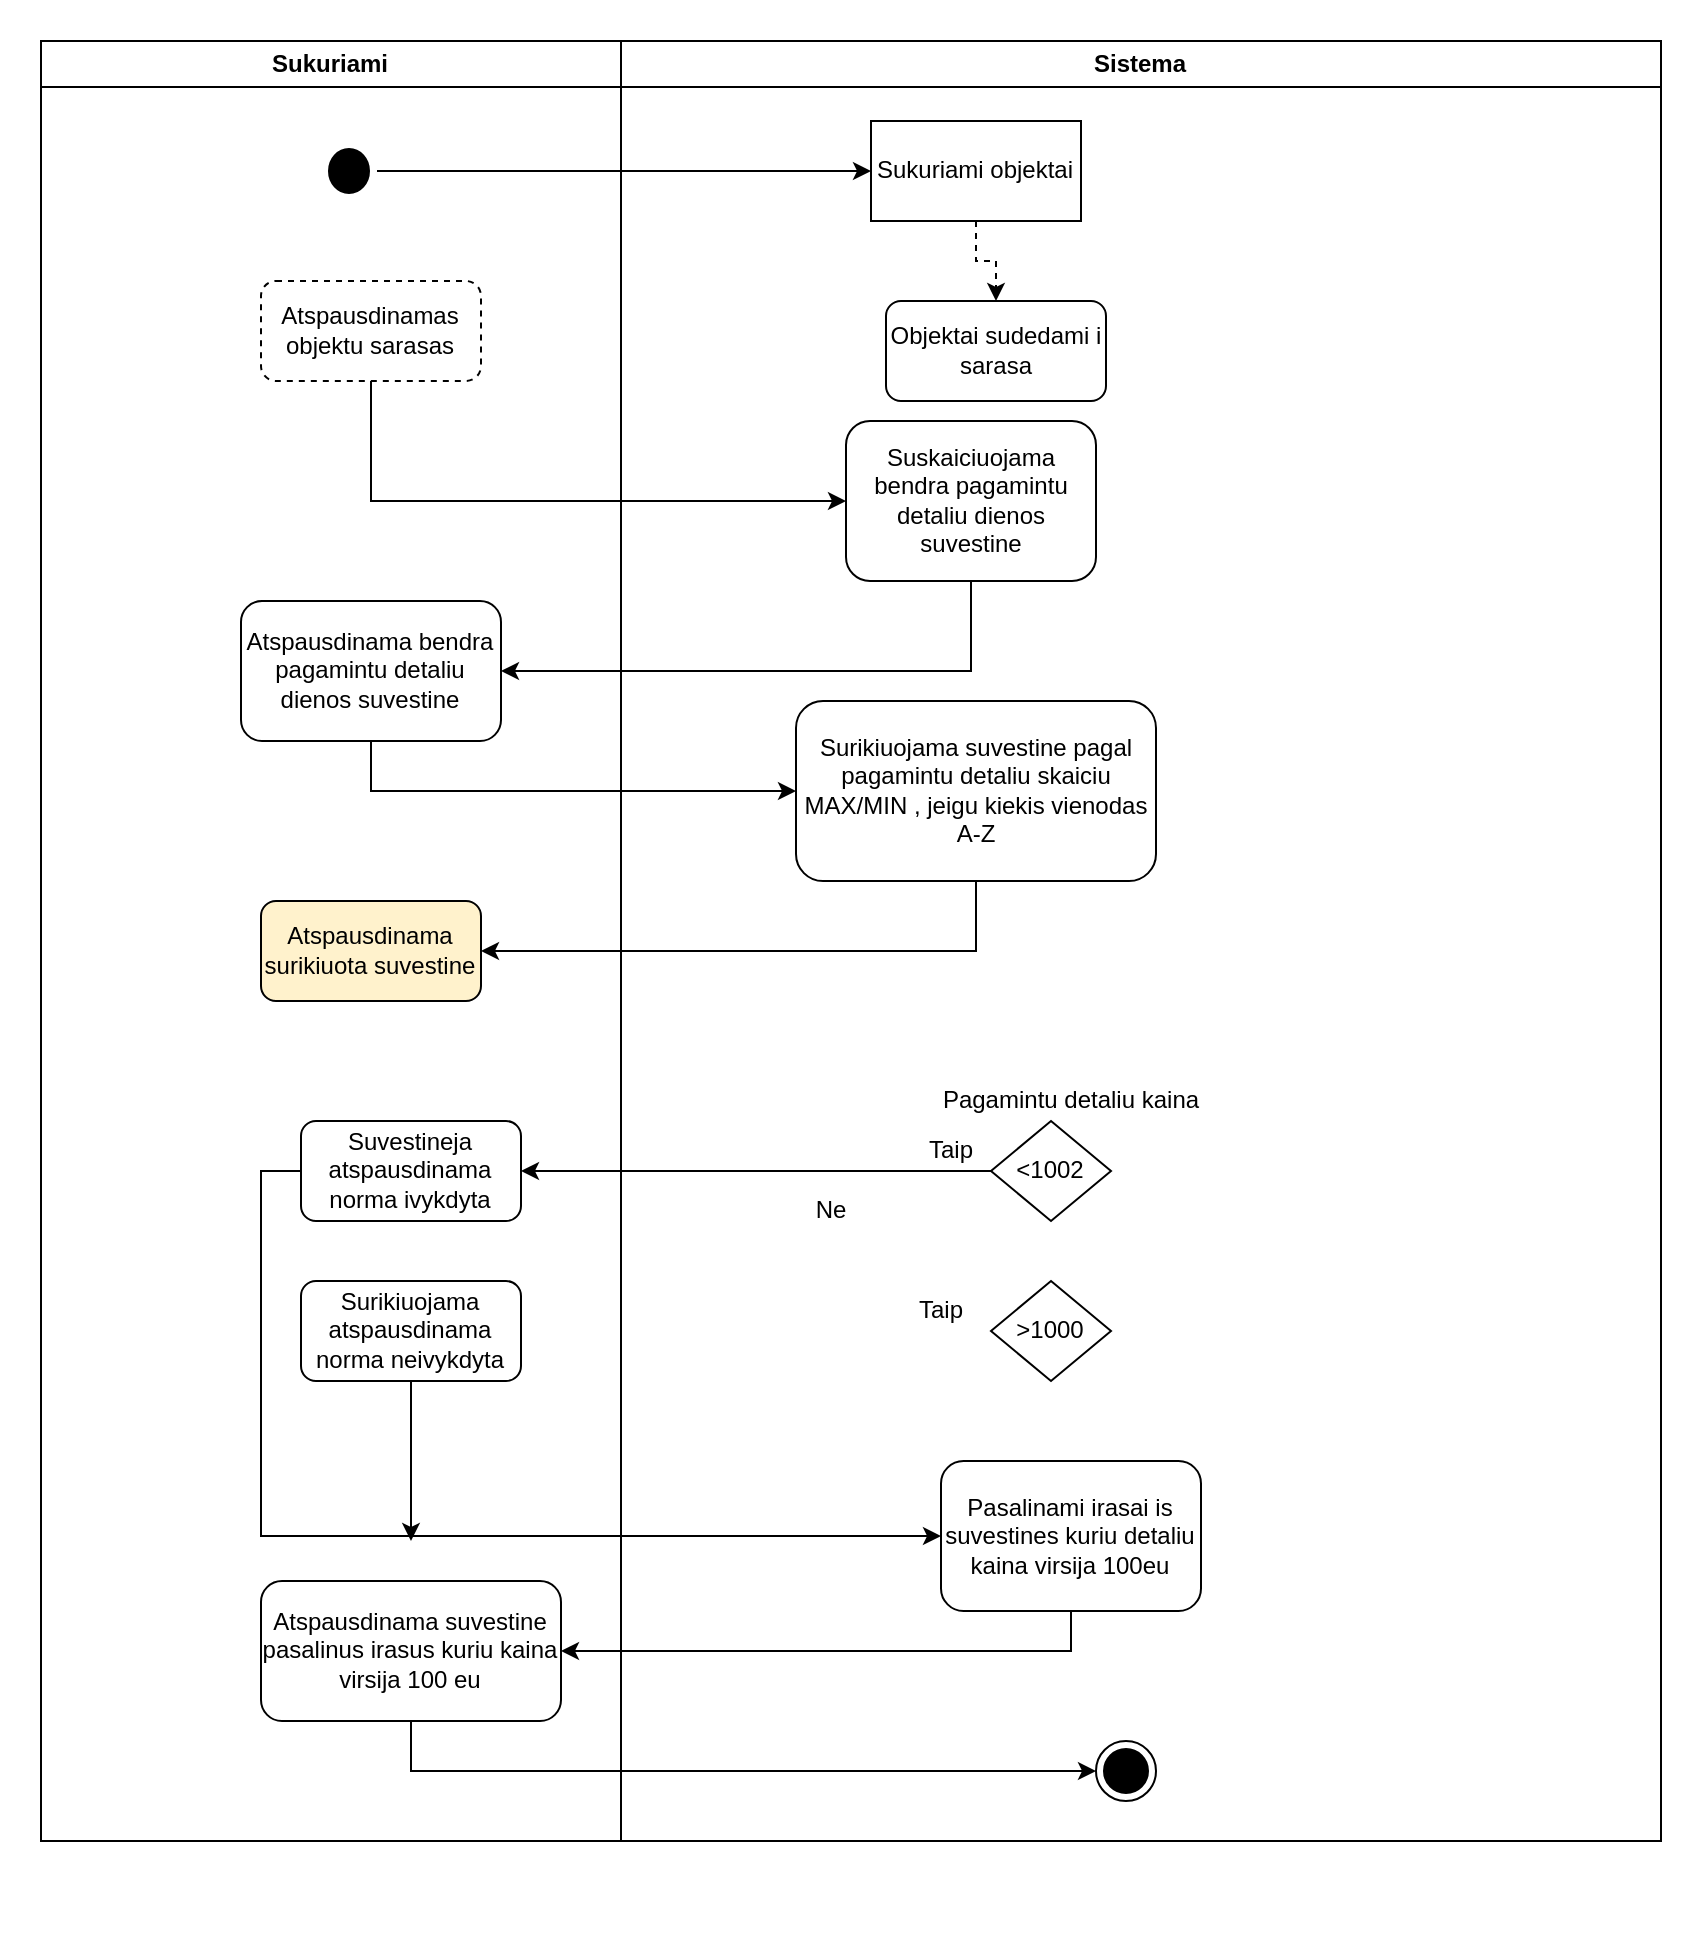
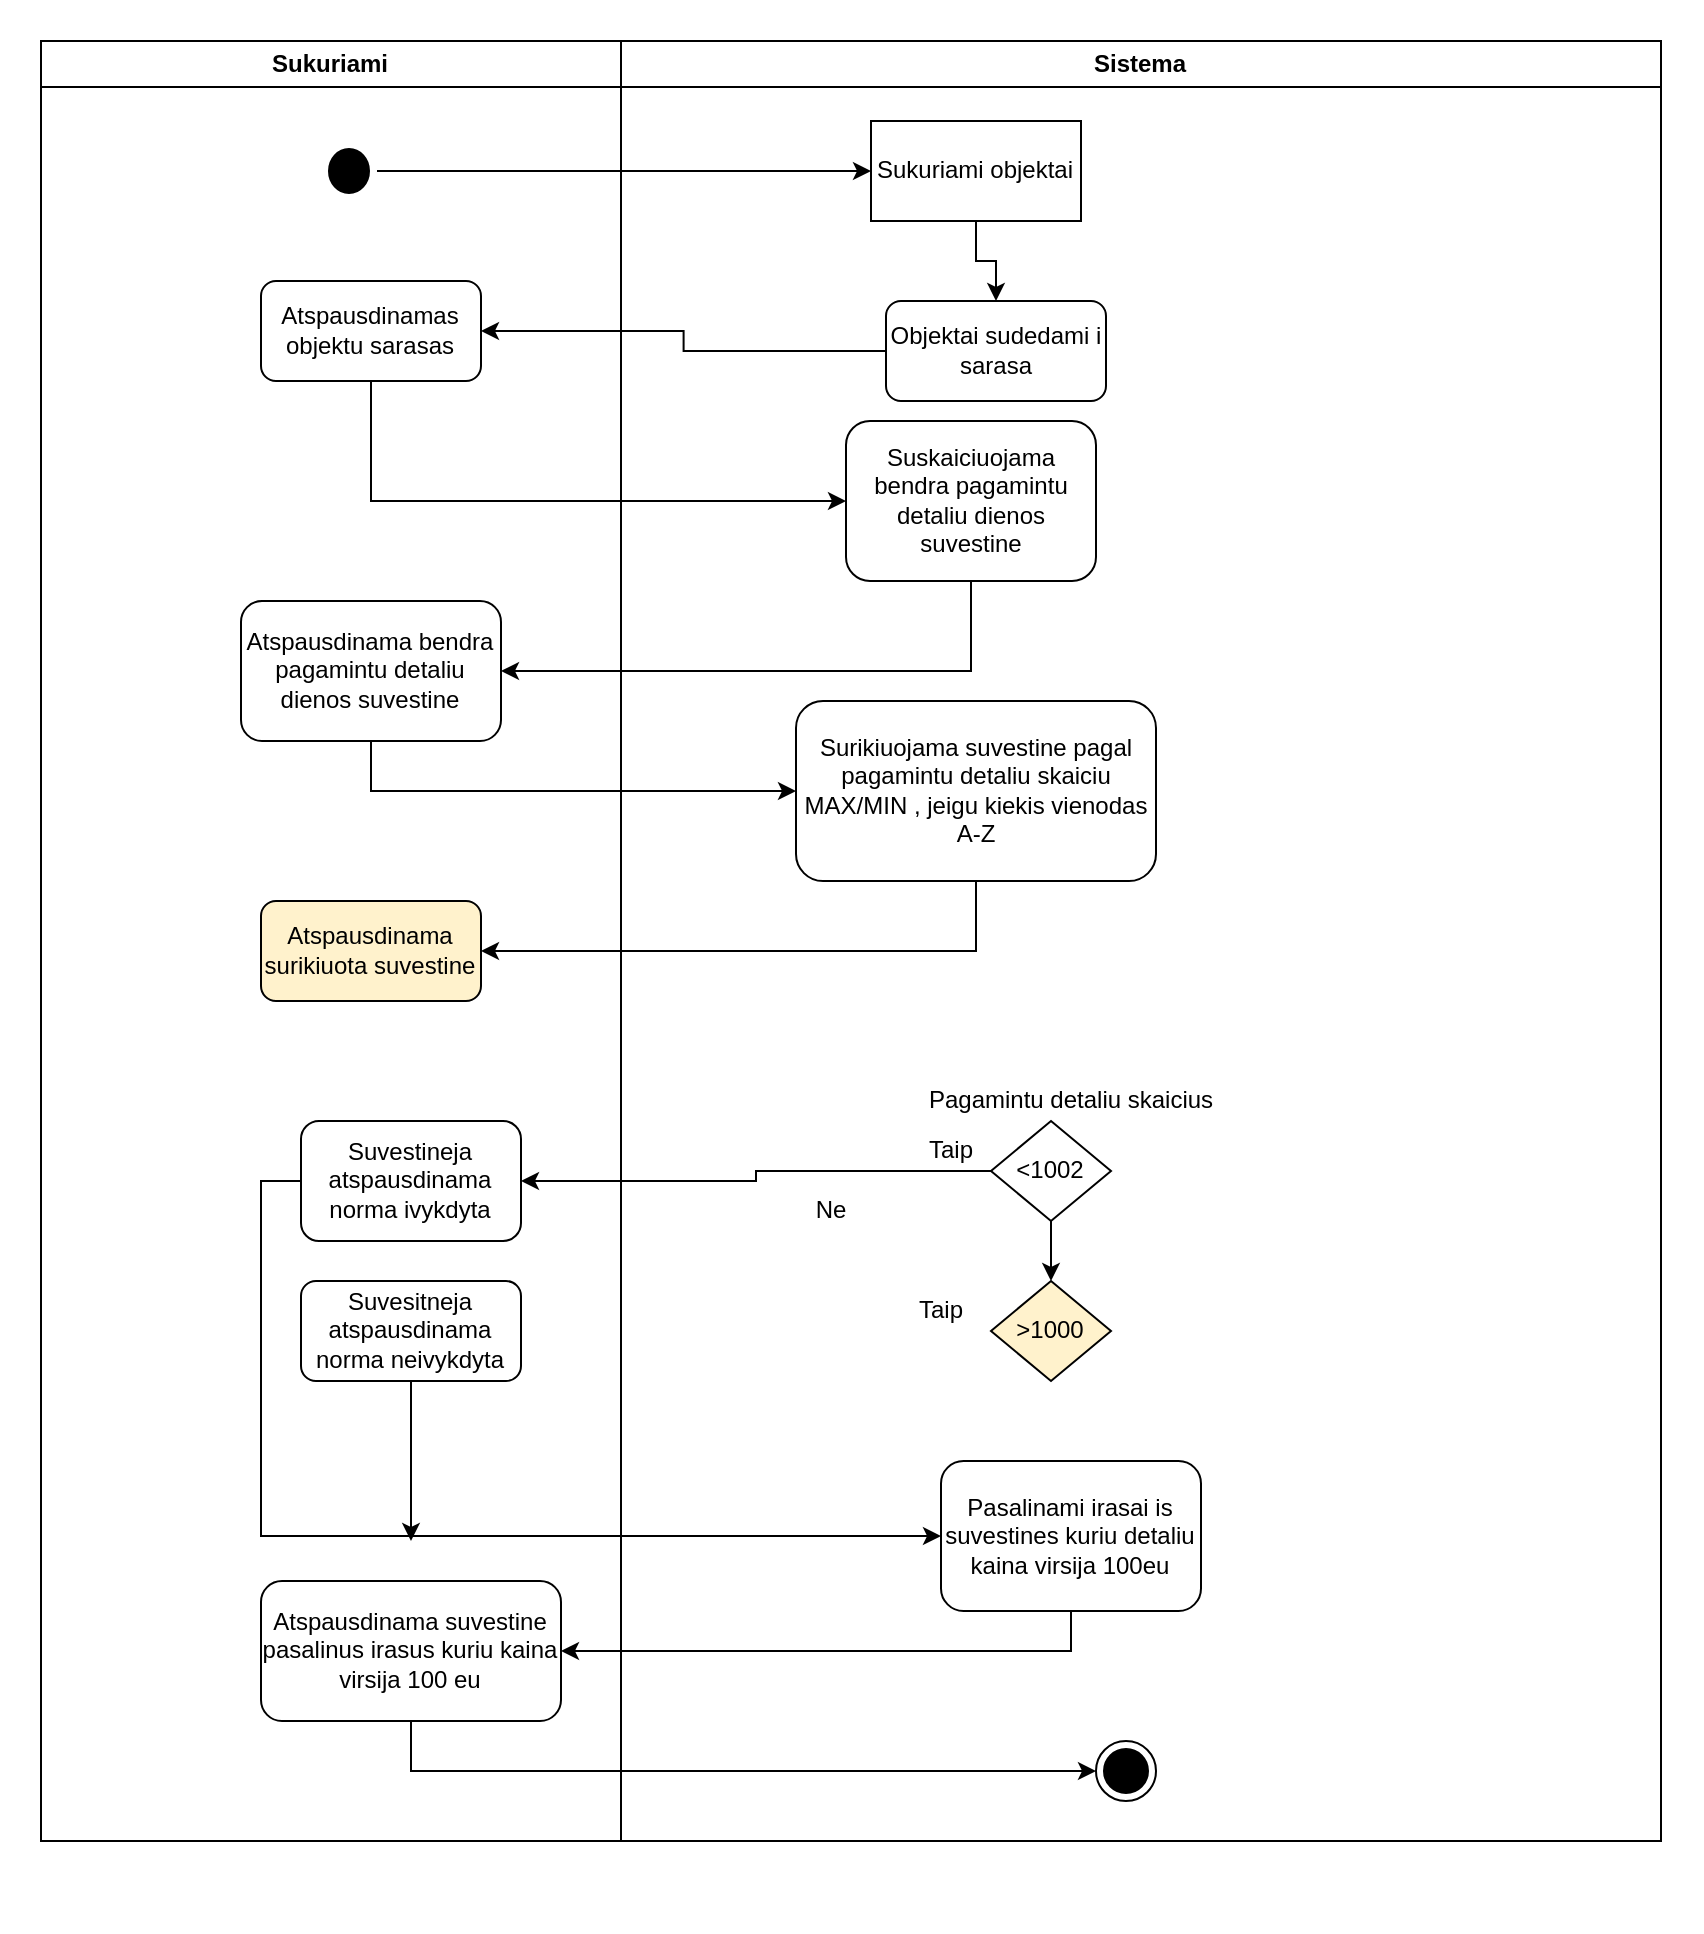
edge "Sukuriami objektai" -> "Objektai sudedami i sarasa": style dashed -> solid
node "Atspausdinamas objektu sarasas": style dashed -> solid
edge "Objektai sudedami i sarasa" -> "Atspausdinamas objektu sarasas": added
node "Pagamintu detaliu kaina": label "Pagamintu detaliu kaina" -> "Pagamintu detaliu skaicius"
node "Suvestineja atspausdinama norma ivykdyta": size 220x100 -> 220x120
edge "<1002" -> ">1000": added
node "Surikiuojama atspausdinama norma neivykdyta": label "Surikiuojama atspausdinama norma neivykdyta" -> "Suvesitneja atspausdinama norma neivykdyta"
node ">1000": fillcolor #ffffff -> #fff2cc
